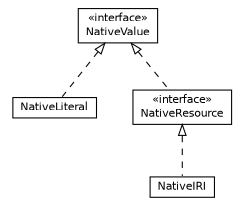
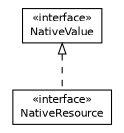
node "NativeLiteral": removed
node "NativeIRI": removed
